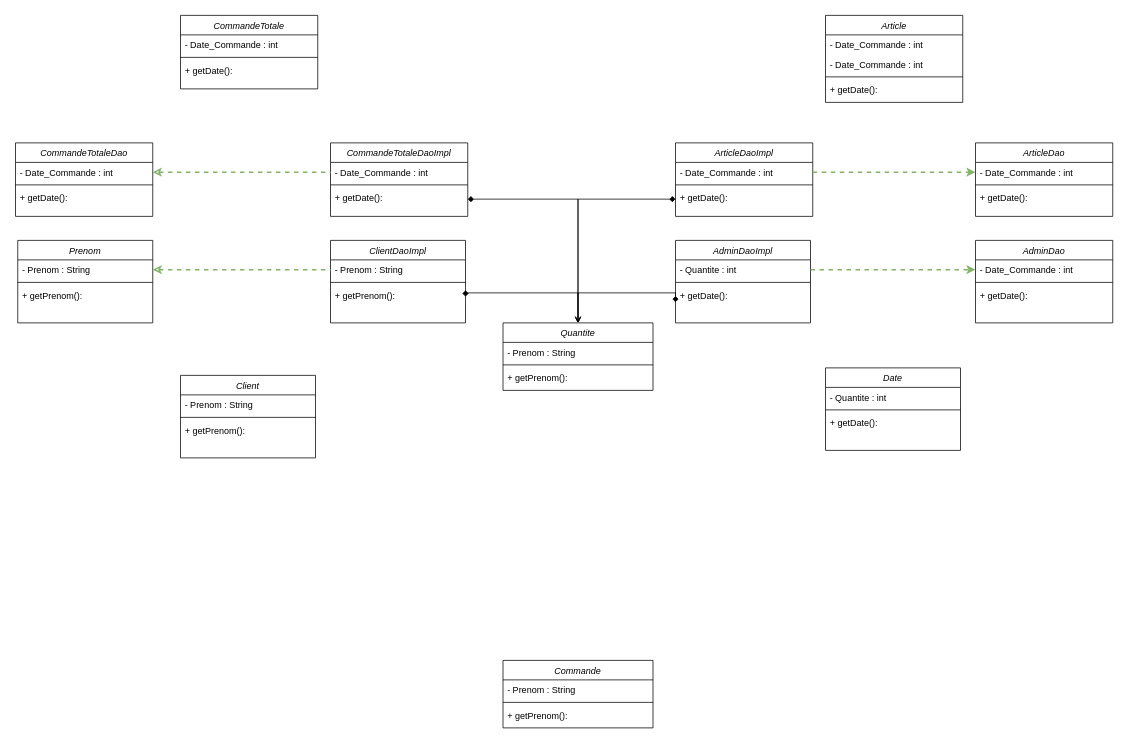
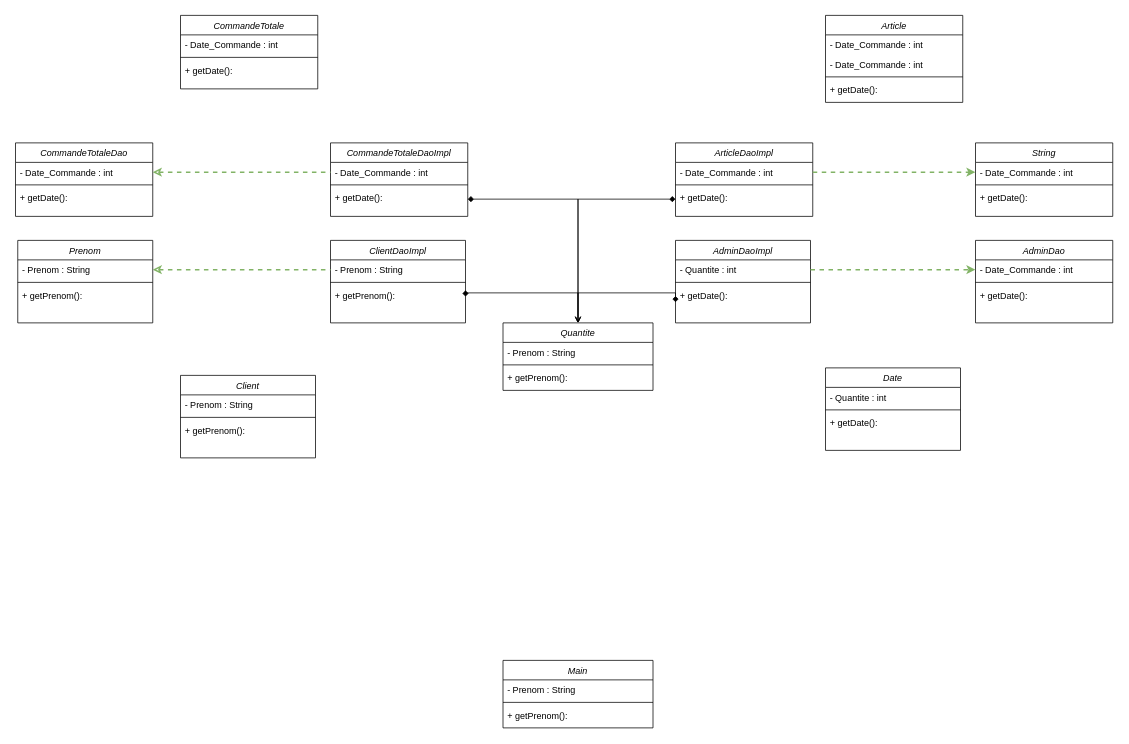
node "ArticleDao": label "ArticleDao" -> "String"
node "Commande": label "Commande" -> "Main"
